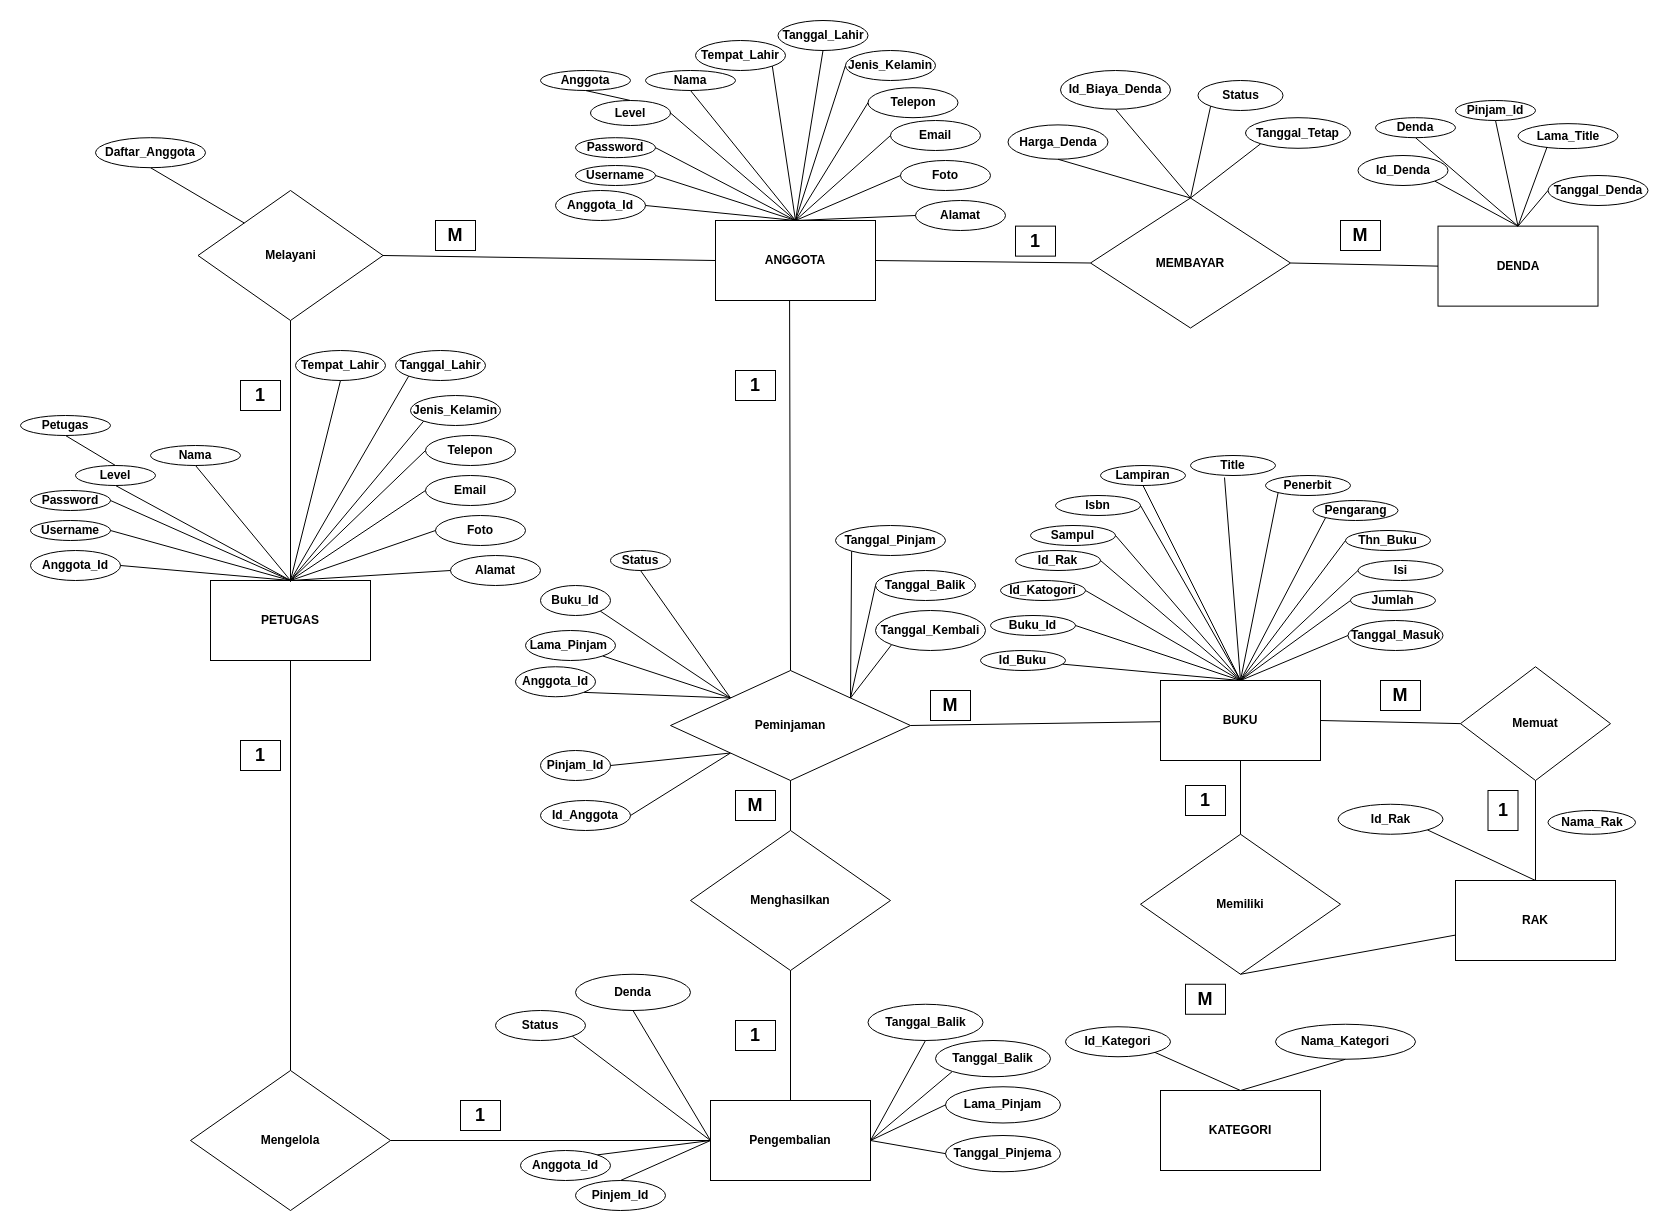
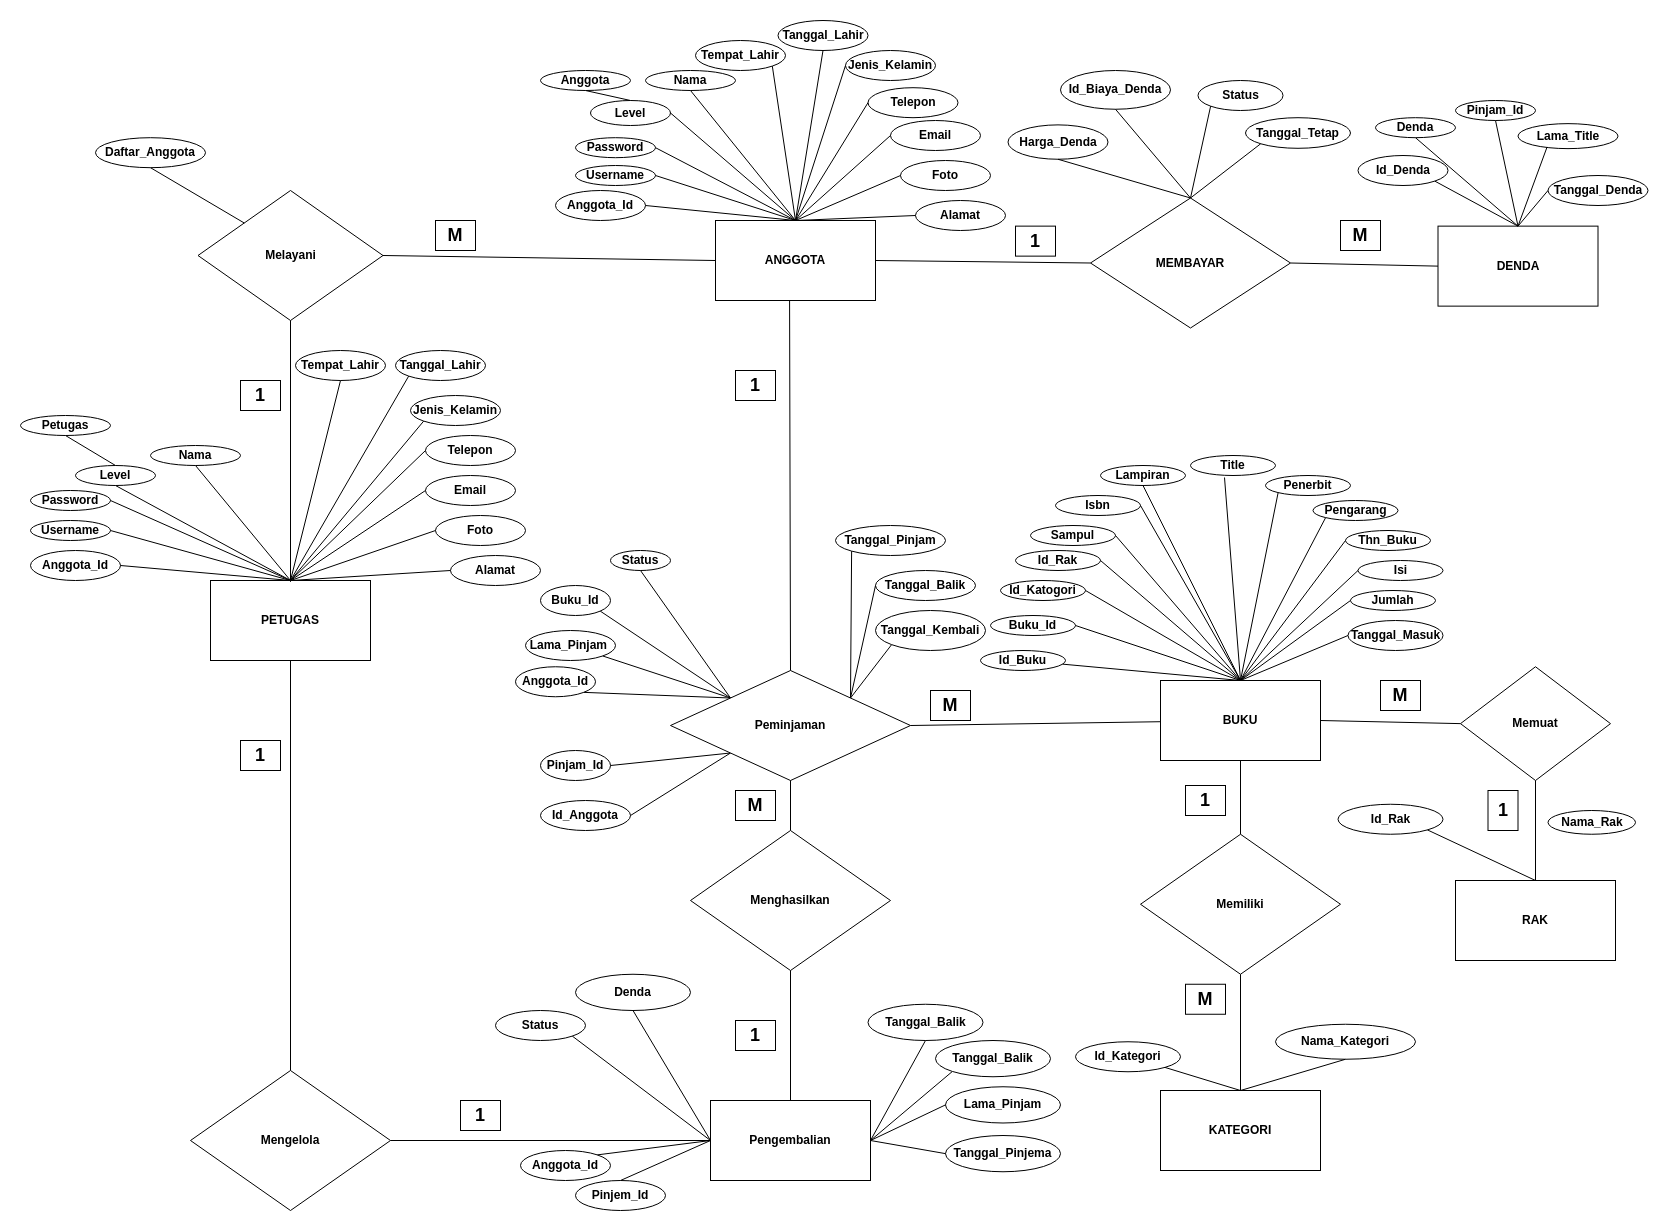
edge "Memiliki" -- "RAK": now "Memiliki" -- "KATEGORI"
node "Id_Kategori": moved (1118, 1042) -> (1128, 1057)
